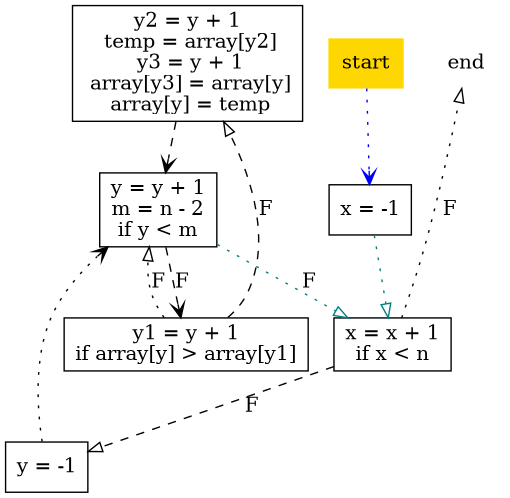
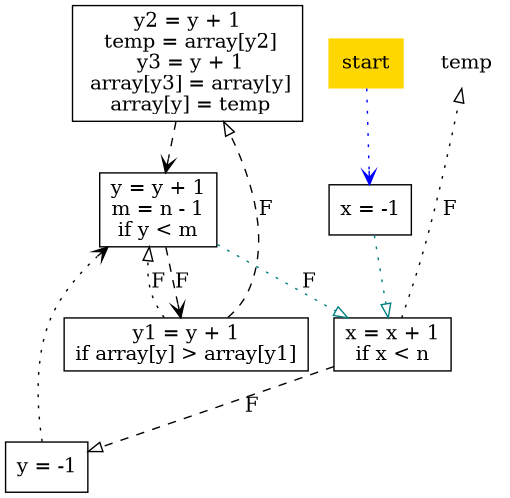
node "end": label "end" -> "temp"
node "y = y + 1": text "m = n - 2" -> "m = n - 1"
